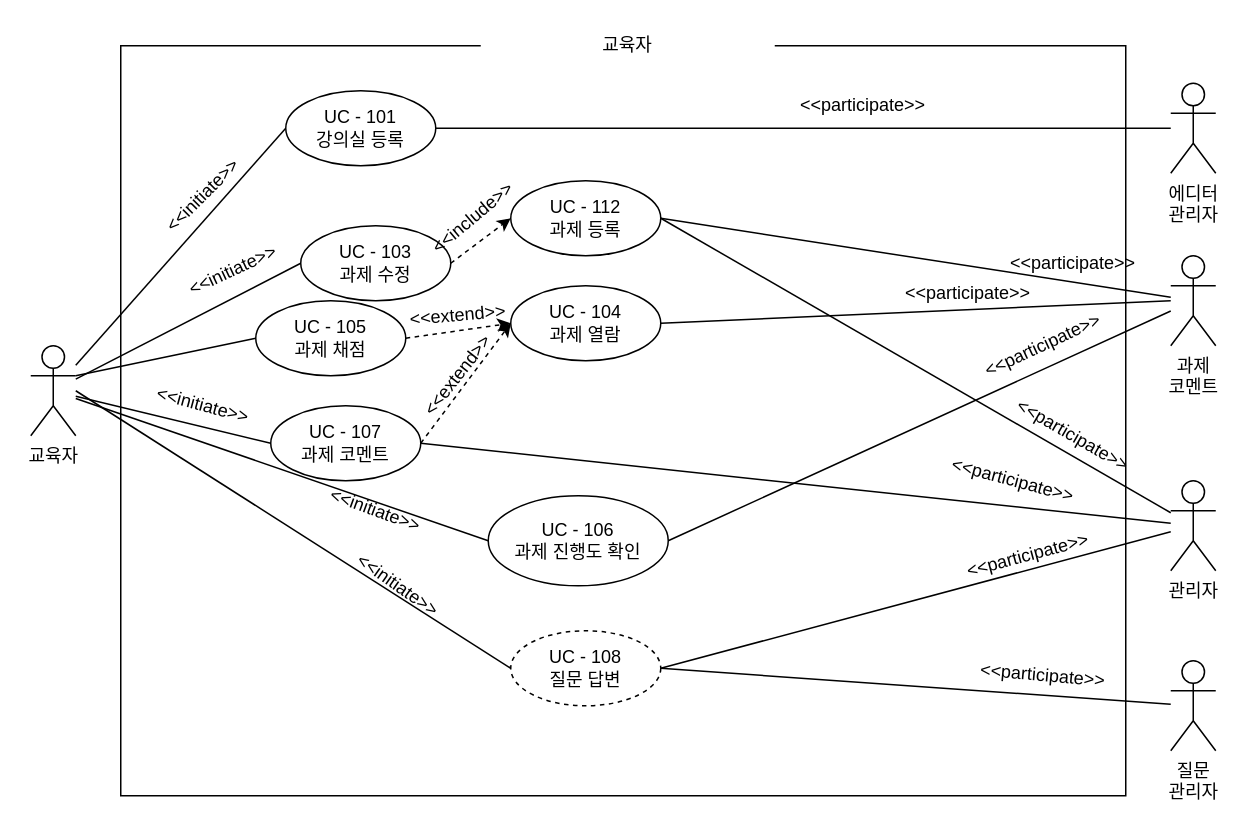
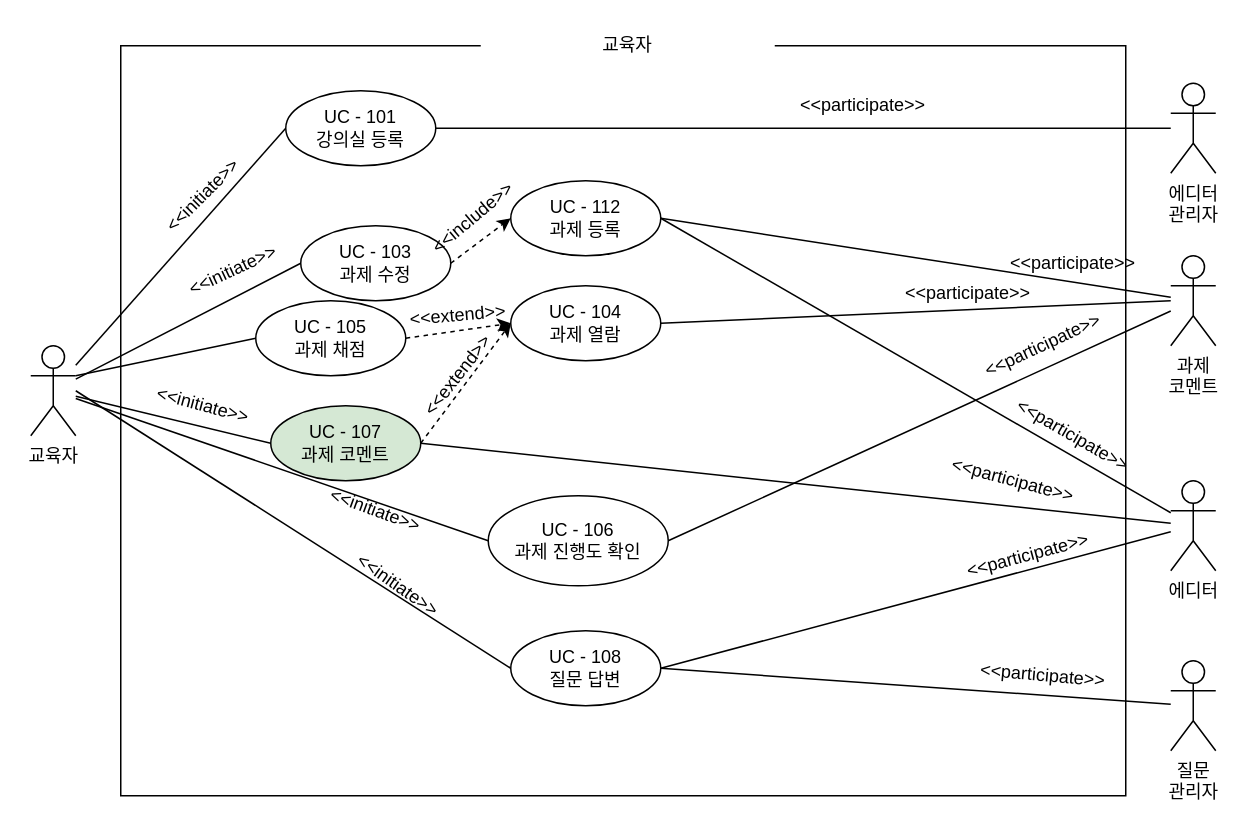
node "UC - 107 과제 코멘트": fillcolor #ffffff -> #d5e8d4
node "관리자": label "관리자" -> "에디터"
node "UC - 108 질문 답변": style dashed -> solid
